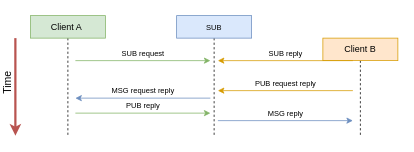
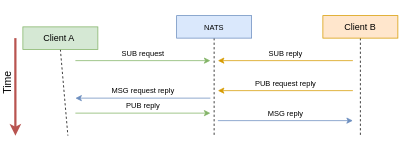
node "Client A": moved (68, 27) -> (60, 38)
node "SUB": label "SUB" -> "NATS"
node "Client B": moved (360, 49) -> (360, 27)
